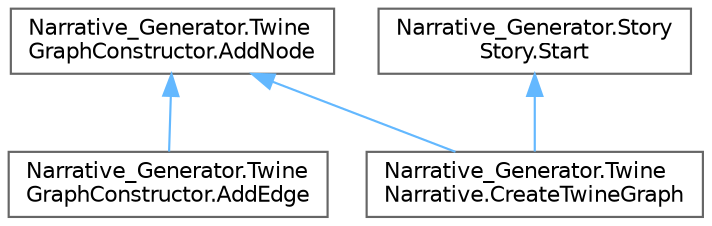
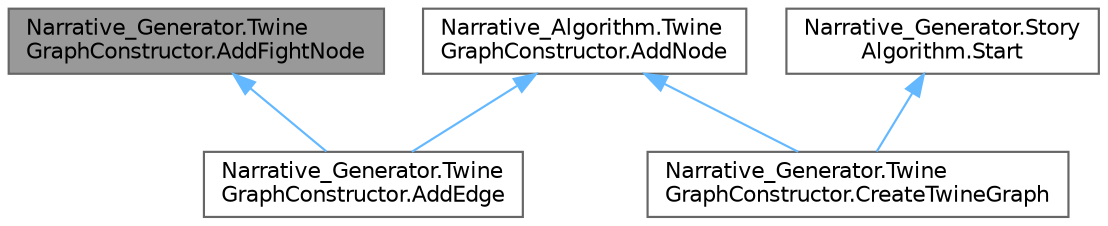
node "Narrative_Generator.Twine GraphConstructor.AddNode": label "Narrative_Generator.Twine GraphConstructor.AddNode" -> "Narrative_Algorithm.Twine GraphConstructor.AddNode"
node "Narrative_Generator.Twine GraphConstructor.AddFightNode": added
node "Narrative_Generator.Story Story.Start": label "Narrative_Generator.Story Story.Start" -> "Narrative_Generator.Story Algorithm.Start"
node "Narrative_Generator.Twine Narrative.CreateTwineGraph": label "Narrative_Generator.Twine Narrative.CreateTwineGraph" -> "Narrative_Generator.Twine GraphConstructor.CreateTwineGraph"
